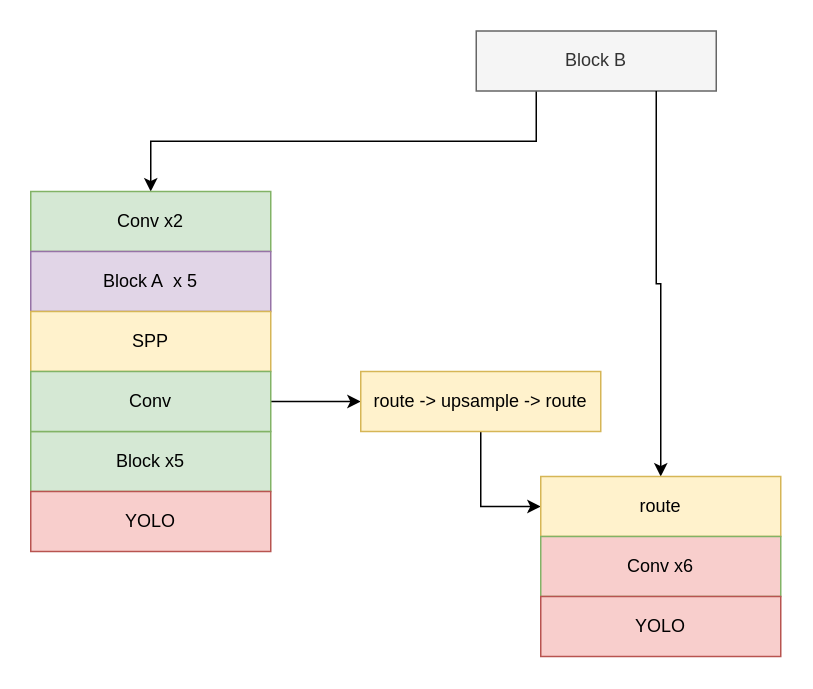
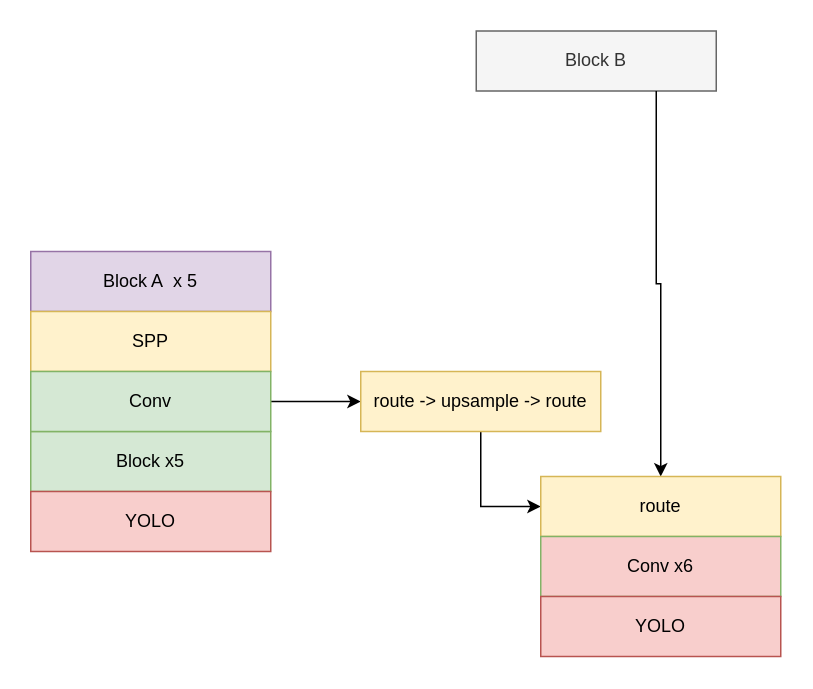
edge "Block B" -> "Conv x2": removed
node "Conv x2": removed
